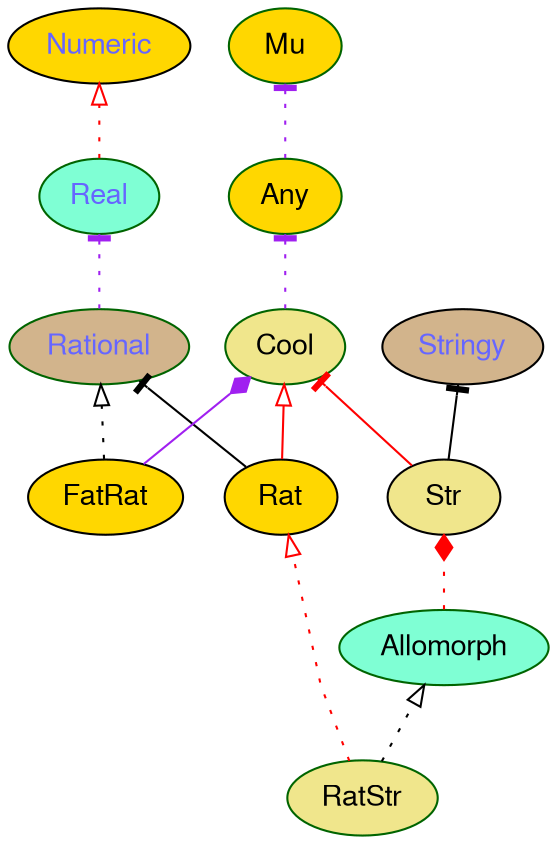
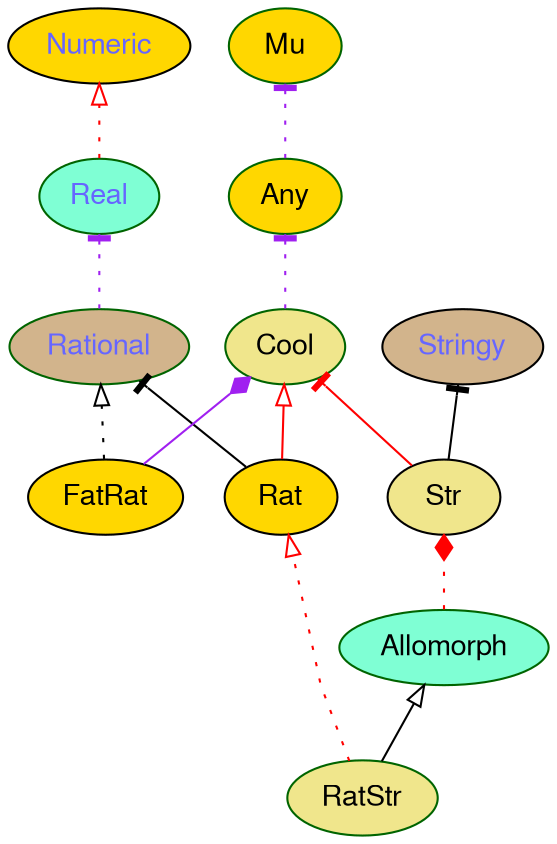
edge "RatStr" -> "Allomorph": style dotted -> solid
